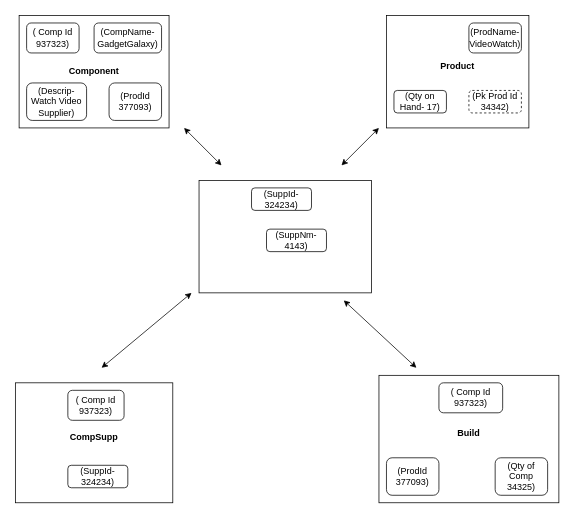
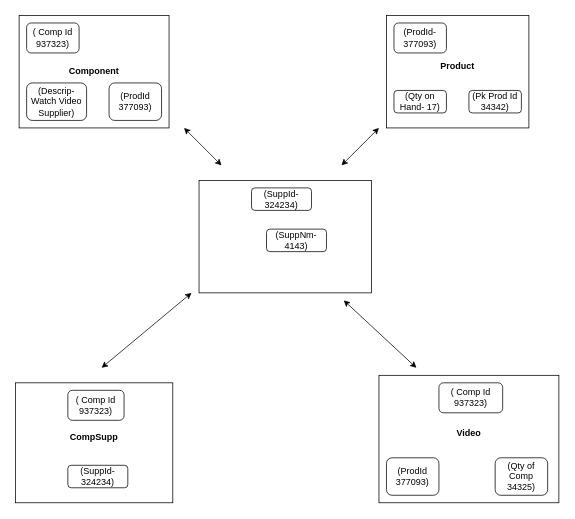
node "(CompName- GadgetGalaxy)": removed
node "(ProdId-377093)": added
node "(ProdName- VideoWatch)": removed
node "(Pk Prod Id 34342)": style dashed -> solid
node "Build": label "Build" -> "Video"
